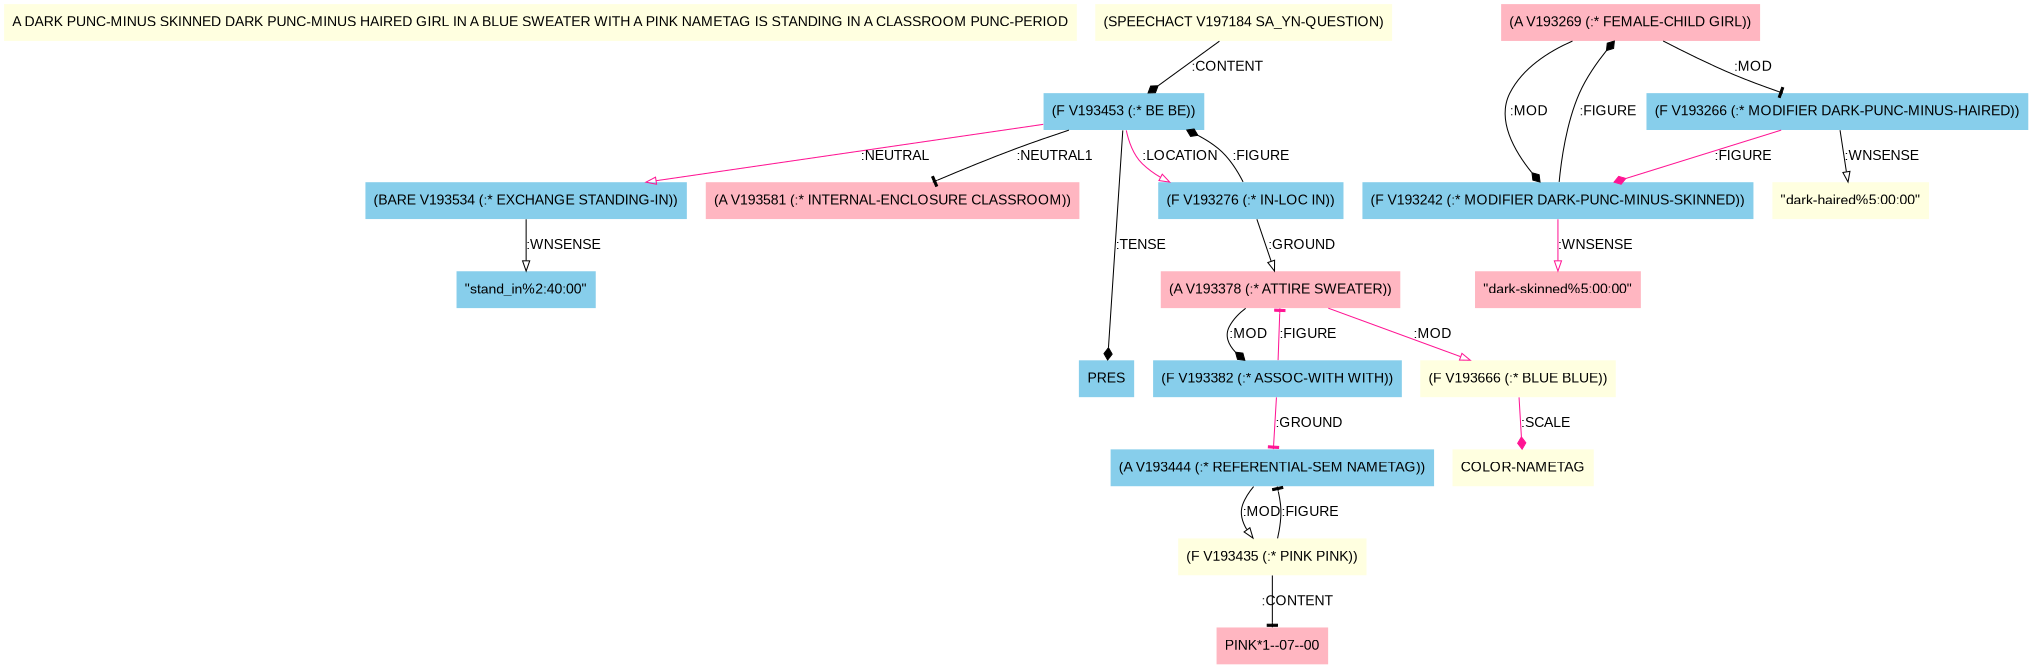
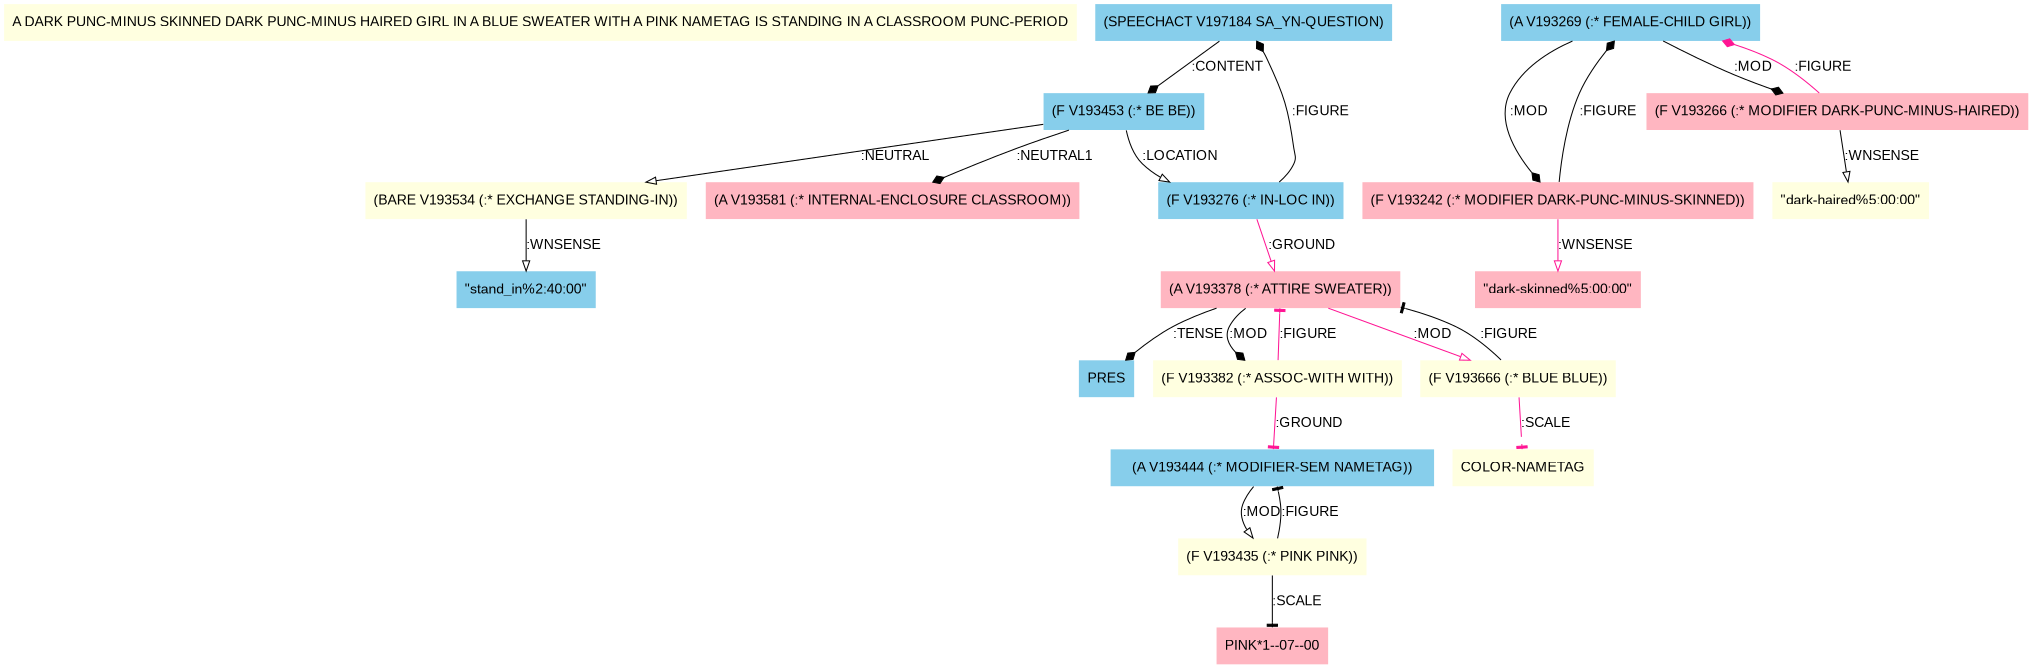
node "(SPEECHACT V197184 SA_YN-QUESTION)": fillcolor lightyellow -> skyblue
node "(A V193269 (:* FEMALE-CHILD GIRL))": fillcolor lightpink -> skyblue
edge "(A V193269 (:* FEMALE-CHILD GIRL))" -> "(F V193266 (:* MODIFIER DARK-PUNC-MINUS-HAIRED))": arrowhead tee -> diamond
node "(F V193266 (:* MODIFIER DARK-PUNC-MINUS-HAIRED))": fillcolor skyblue -> lightpink
edge "(F V193453 (:* BE BE))" -> "(BARE V193534 (:* EXCHANGE STANDING-IN))": color deeppink -> black
edge "(F V193453 (:* BE BE))" -> "(A V193581 (:* INTERNAL-ENCLOSURE CLASSROOM))": arrowhead tee -> diamond
edge "(F V193266 (:* MODIFIER DARK-PUNC-MINUS-HAIRED))" -> "(F V193242 (:* MODIFIER DARK-PUNC-MINUS-SKINNED))": now "(F V193266 (:* MODIFIER DARK-PUNC-MINUS-HAIRED))" -> "(A V193269 (:* FEMALE-CHILD GIRL))"
edge "(F V193276 (:* IN-LOC IN))" -> "(F V193453 (:* BE BE))": now "(F V193276 (:* IN-LOC IN))" -> "(SPEECHACT V197184 SA_YN-QUESTION)"
edge "(F V193453 (:* BE BE))" -> "(F V193276 (:* IN-LOC IN))": color deeppink -> black
node "(BARE V193534 (:* EXCHANGE STANDING-IN))": fillcolor skyblue -> lightyellow
node "(F V193242 (:* MODIFIER DARK-PUNC-MINUS-SKINNED))": fillcolor skyblue -> lightpink
edge "(F V193453 (:* BE BE))" -> "PRES": now "(A V193378 (:* ATTIRE SWEATER))" -> "PRES"
edge "(F V193276 (:* IN-LOC IN))" -> "(A V193378 (:* ATTIRE SWEATER))": color black -> deeppink
edge "(F V193666 (:* BLUE BLUE))" -> "(A V193378 (:* ATTIRE SWEATER))": added, label ":FIGURE"
node "(F V193382 (:* ASSOC-WITH WITH))": fillcolor skyblue -> lightyellow
edge "(F V193666 (:* BLUE BLUE))" -> "COLOR-NAMETAG": arrowhead diamond -> tee
node "(A V193444 (:* REFERENTIAL-SEM NAMETAG))": label "(A V193444 (:* REFERENTIAL-SEM NAMETAG))" -> "(A V193444 (:* MODIFIER-SEM NAMETAG))"
edge "(F V193435 (:* PINK PINK))" -> "PINK*1--07--00": label ":CONTENT" -> ":SCALE"
